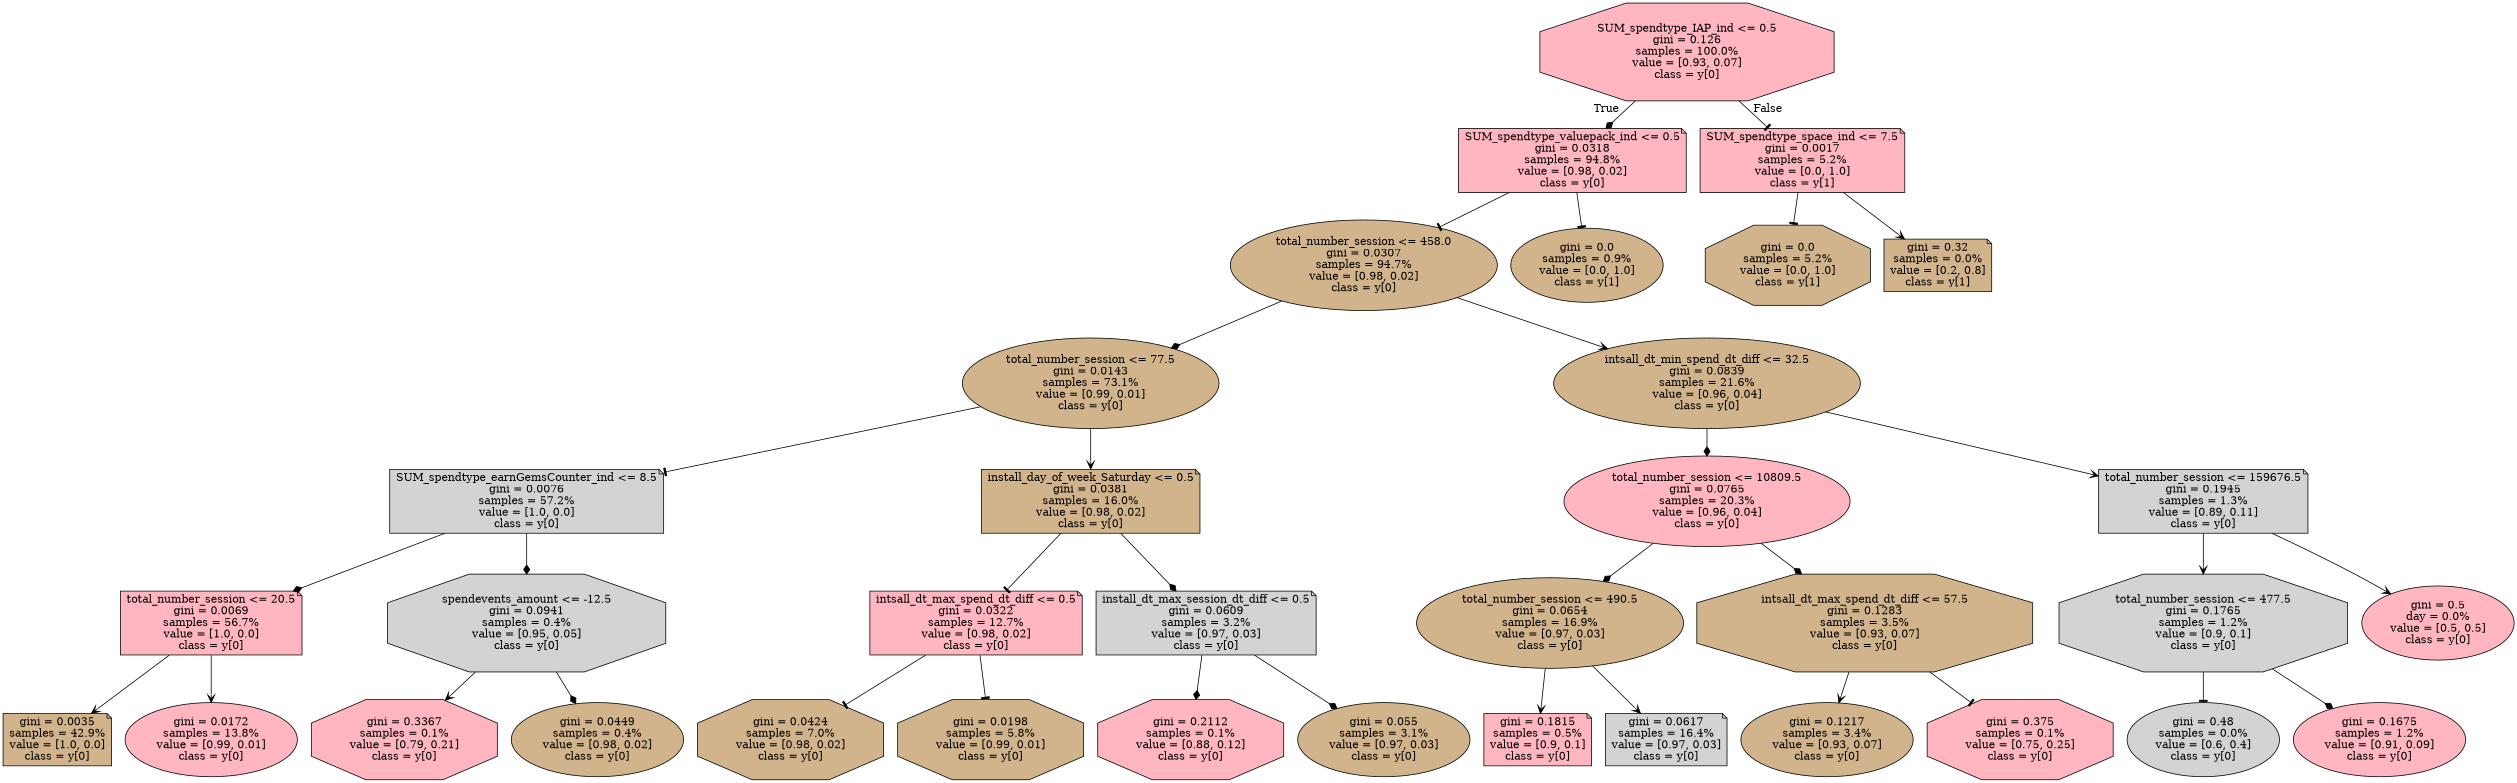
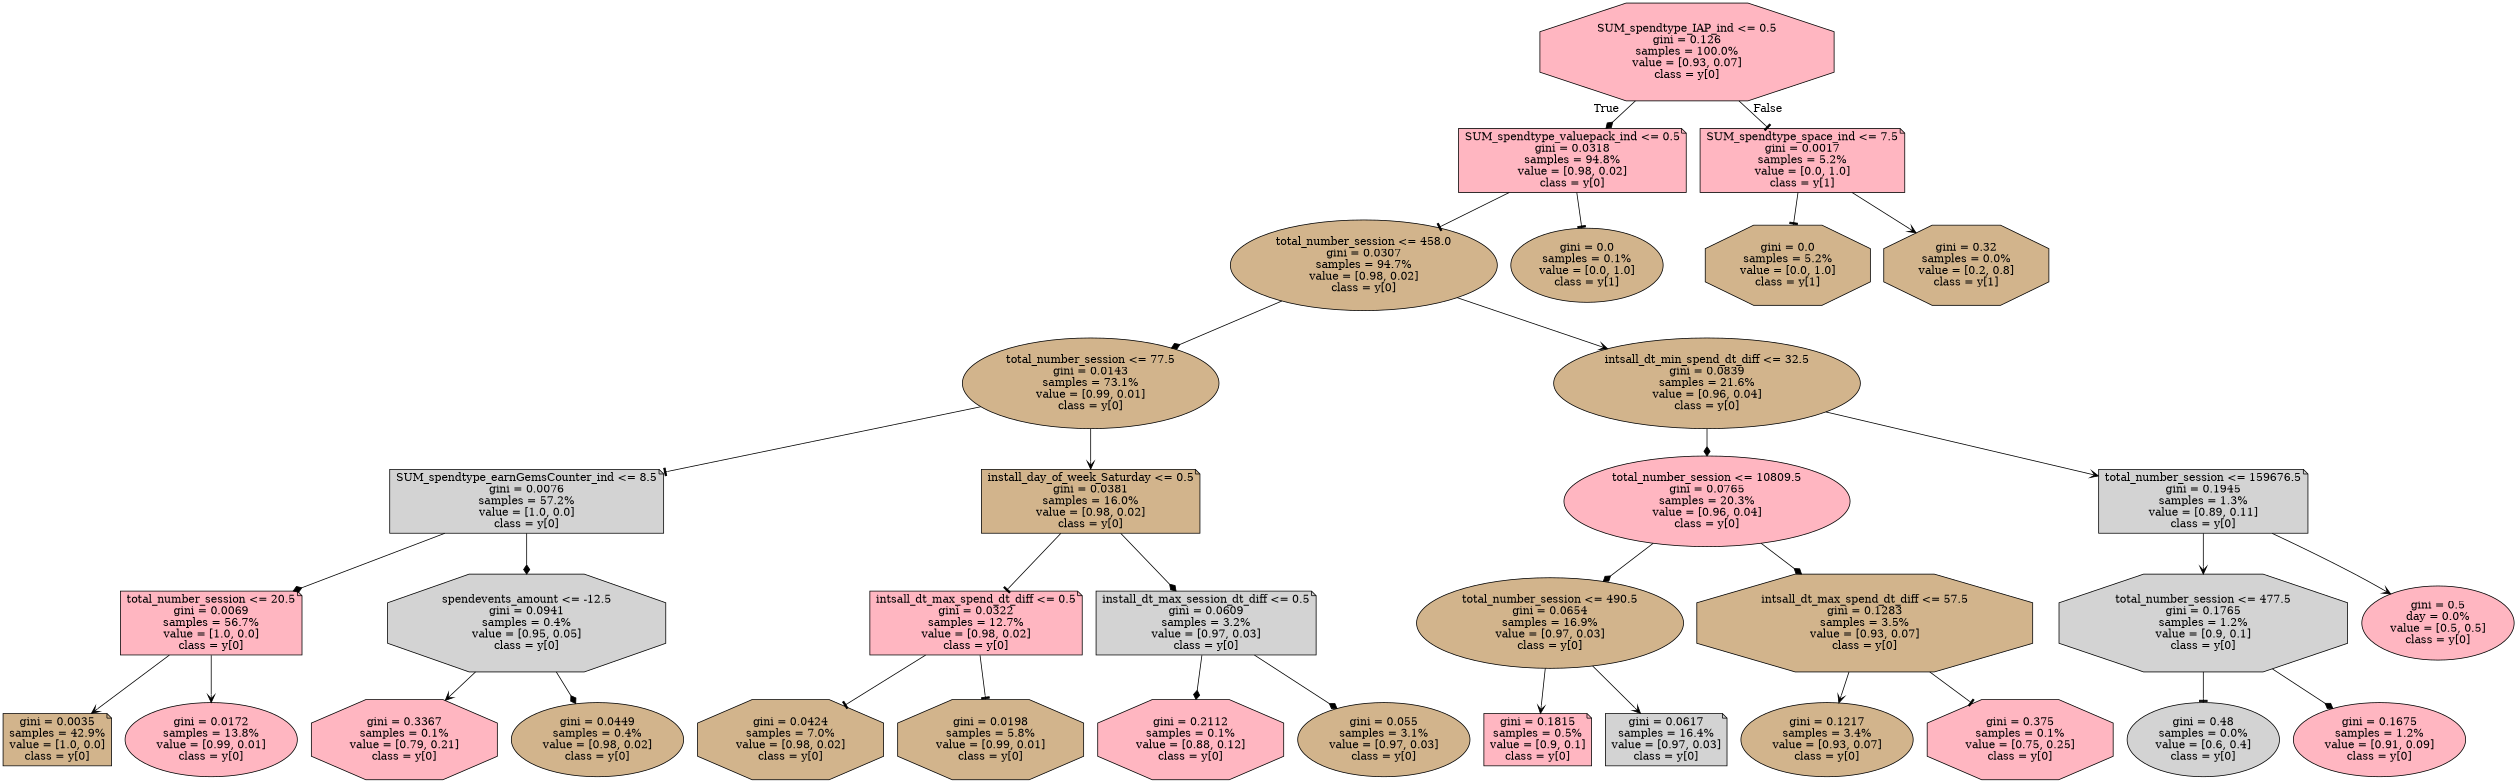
node "gini = 0.0 samples = 0.9% value = [0.0, 1.0] class = y[1]": label "gini = 0.0 samples = 0.9% value = [0.0, 1.0] class = y[1]" -> "gini = 0.0 samples = 0.1% value = [0.0, 1.0] class = y[1]"
node "gini = 0.32 samples = 0.0% value = [0.2, 0.8] class = y[1]": shape note -> octagon
